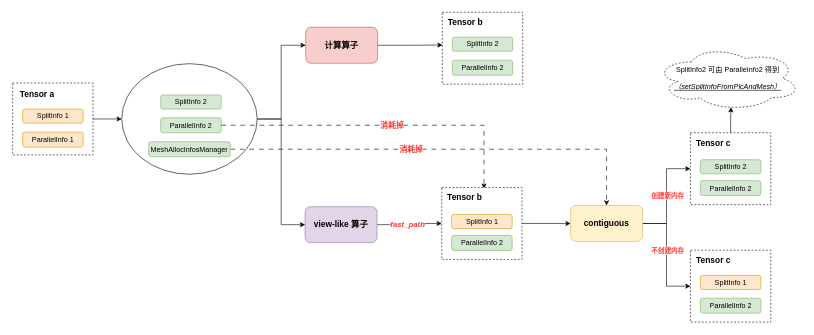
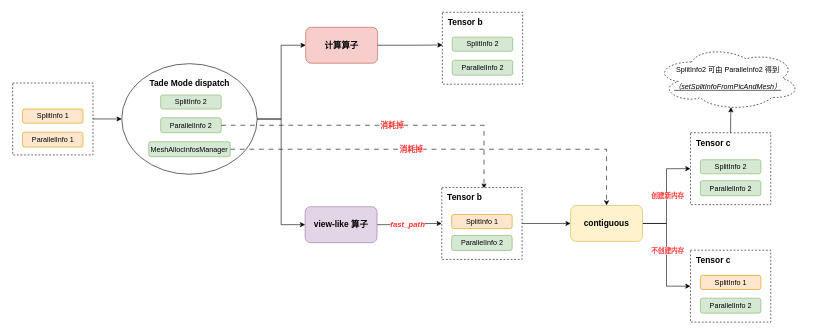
node "Tade Mode dispatch": added
node "Tensor a": removed
